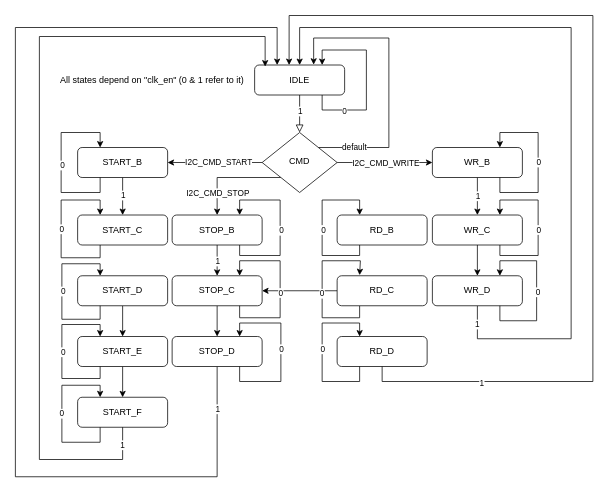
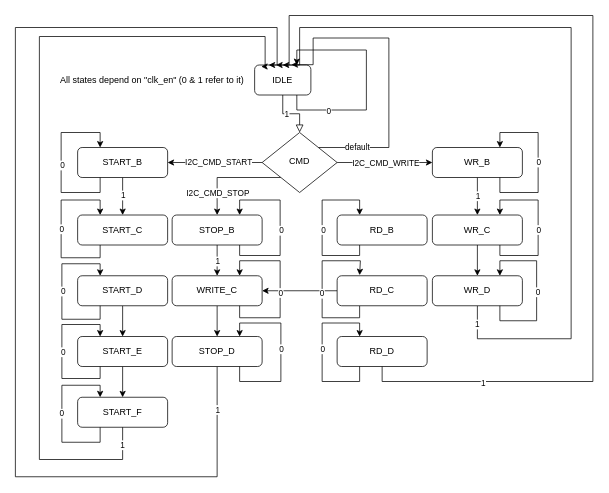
node "IDLE": size 90x30 -> 56x30
node "STOP_C": label "STOP_C" -> "WRITE_C"
